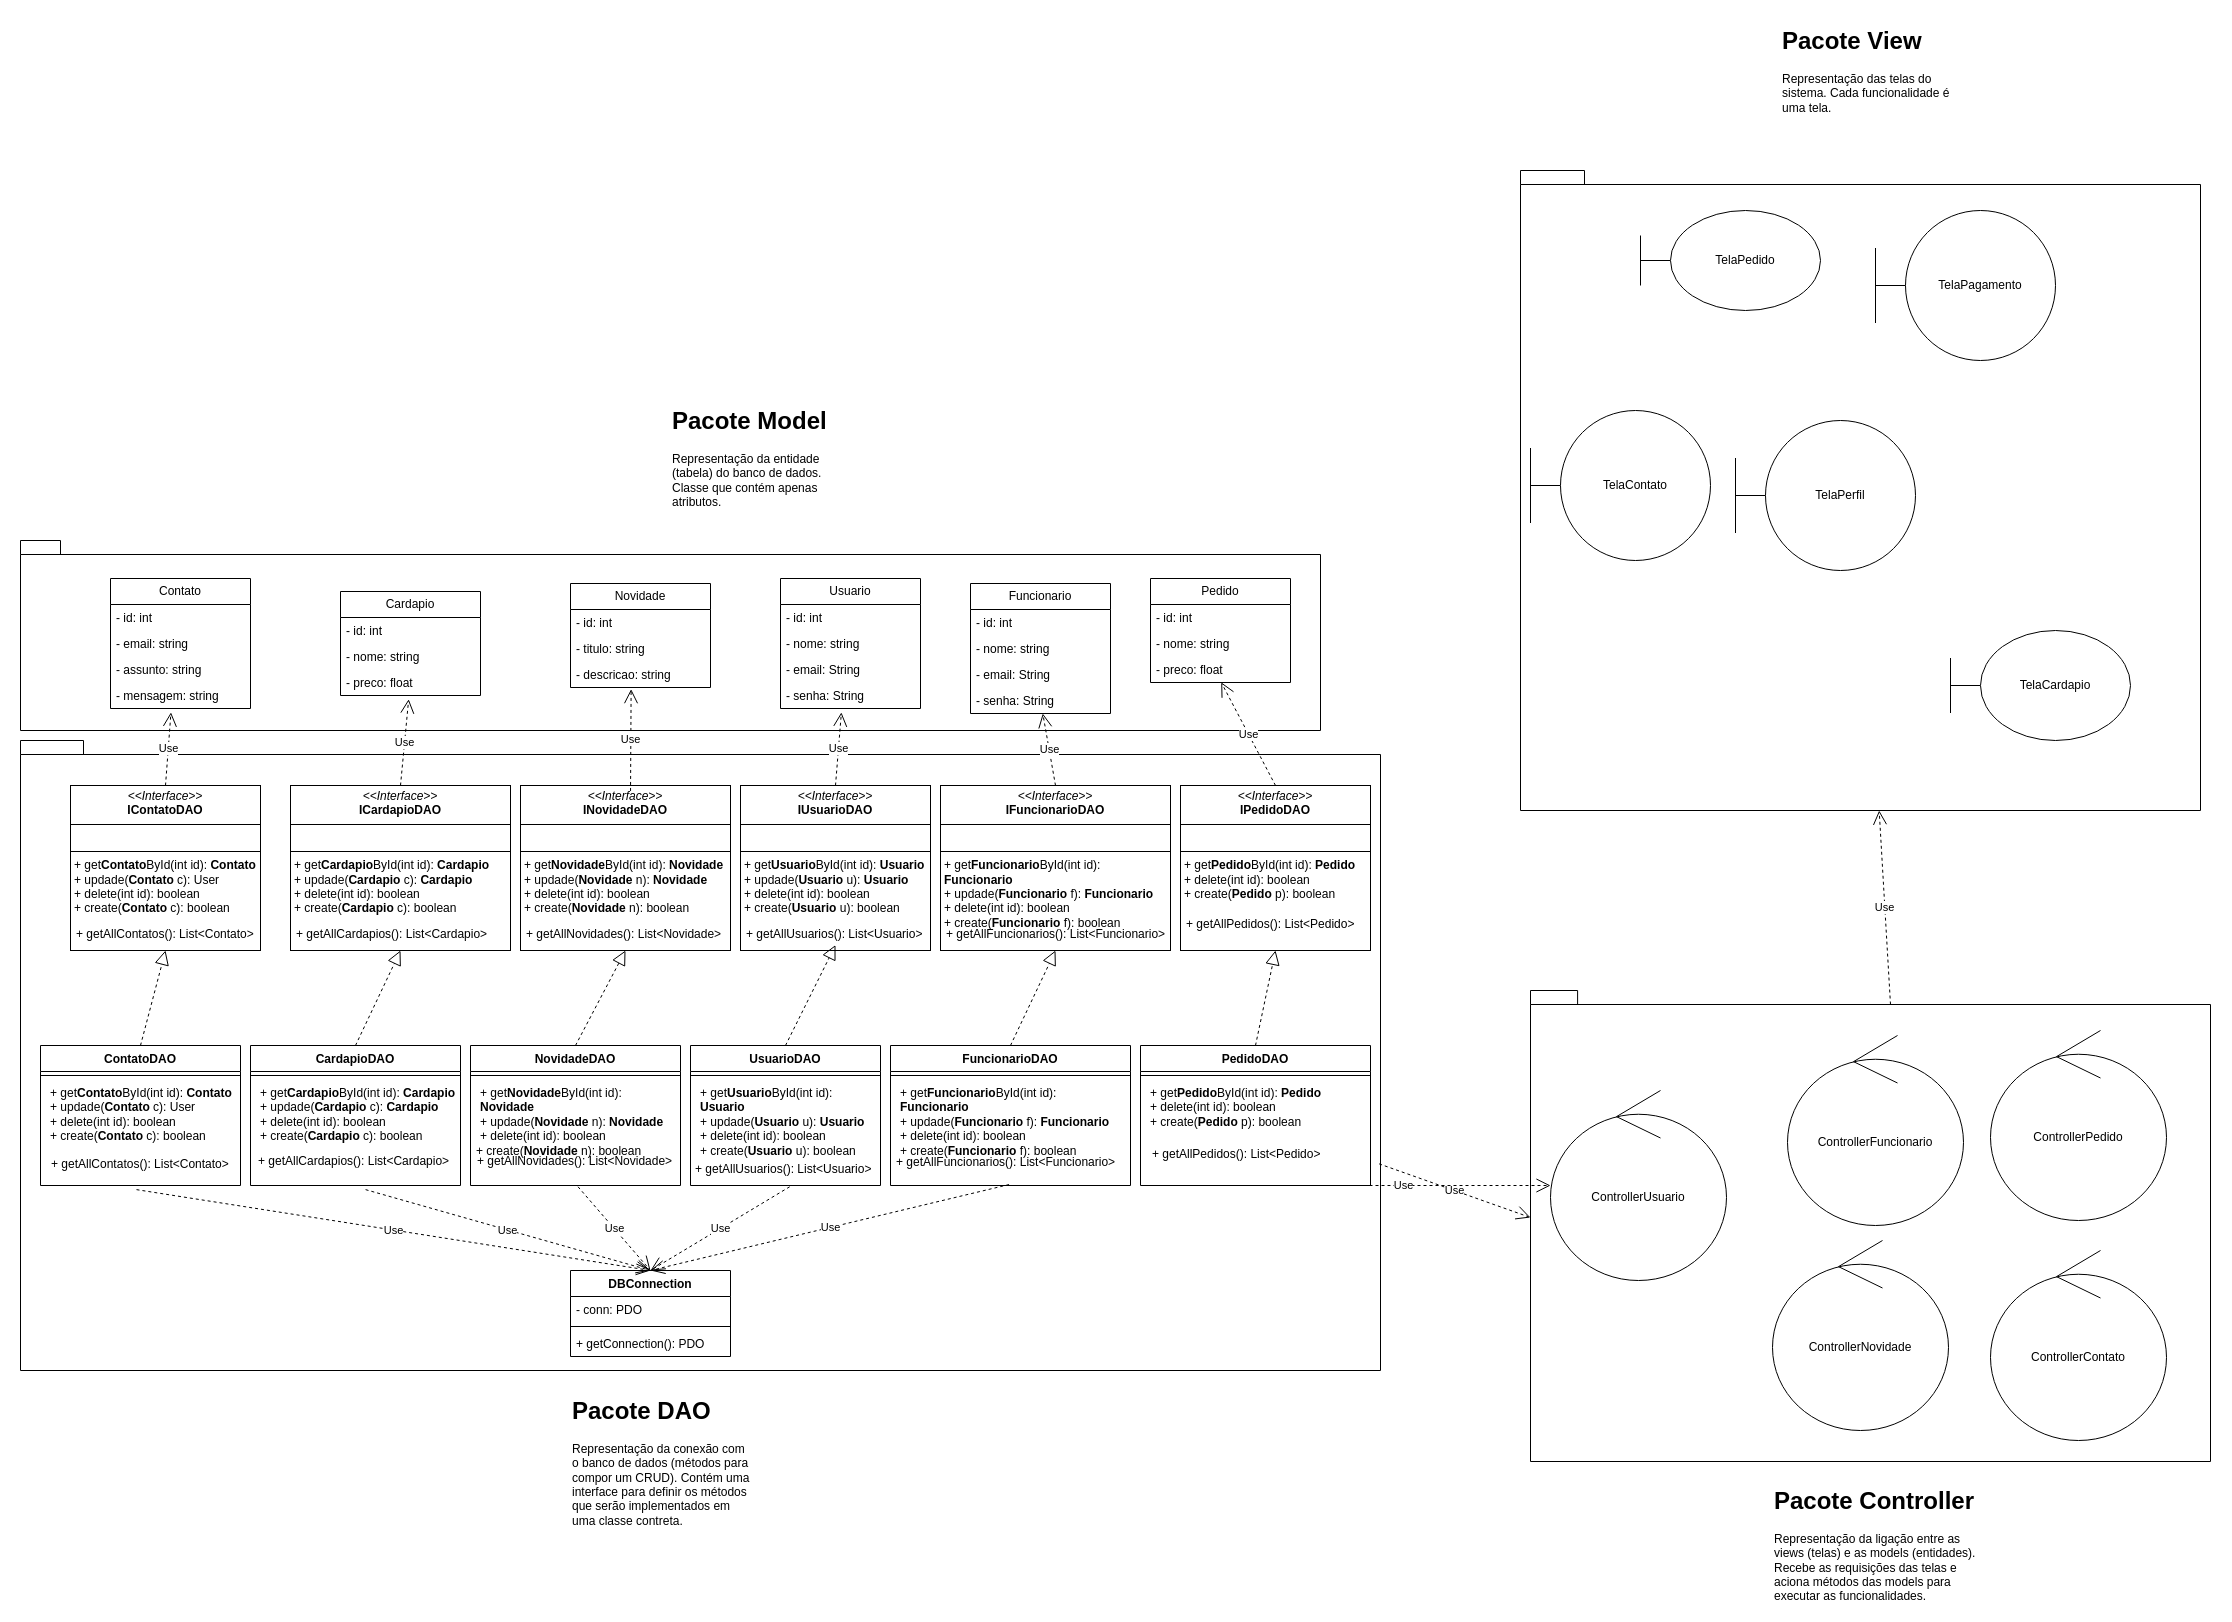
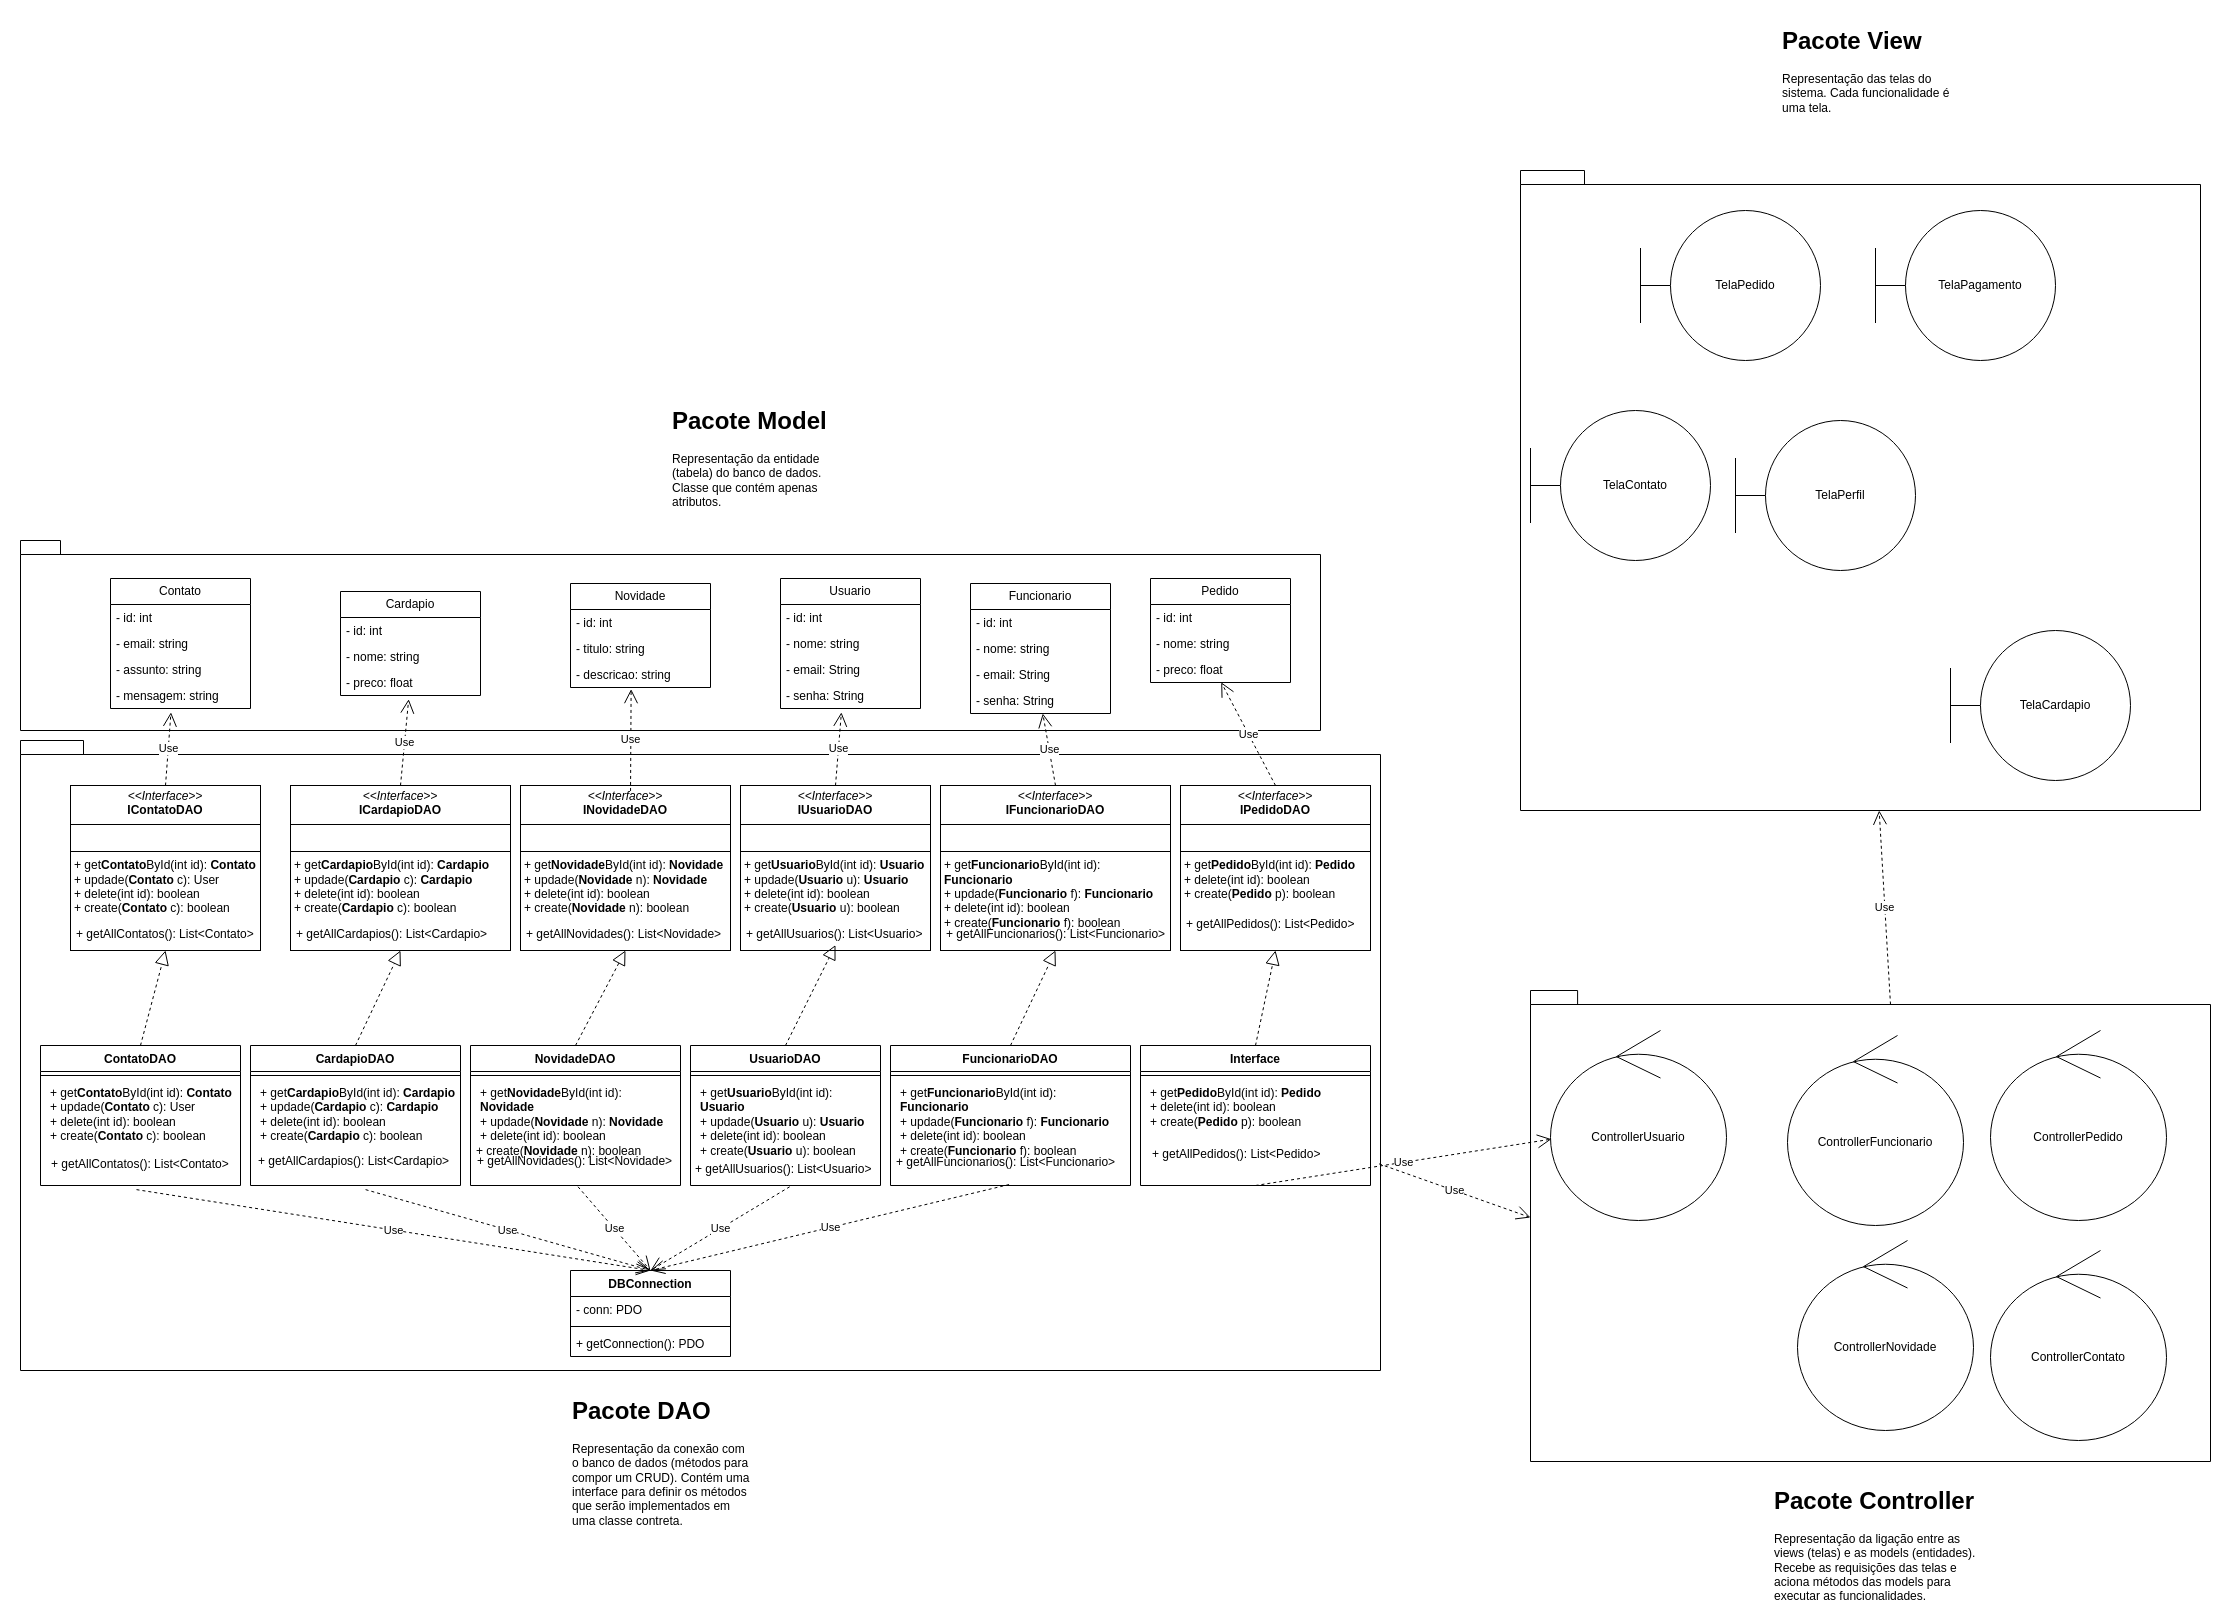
node "TelaPedido": size 180x100 -> 180x150
node "TelaCardapio": size 180x110 -> 180x150
node "PedidoDAO": label "PedidoDAO" -> "Interface"
node "ControllerUsuario": moved (1639, 1186) -> (1639, 1126)
node "ControllerNovidade": moved (1861, 1336) -> (1886, 1336)
